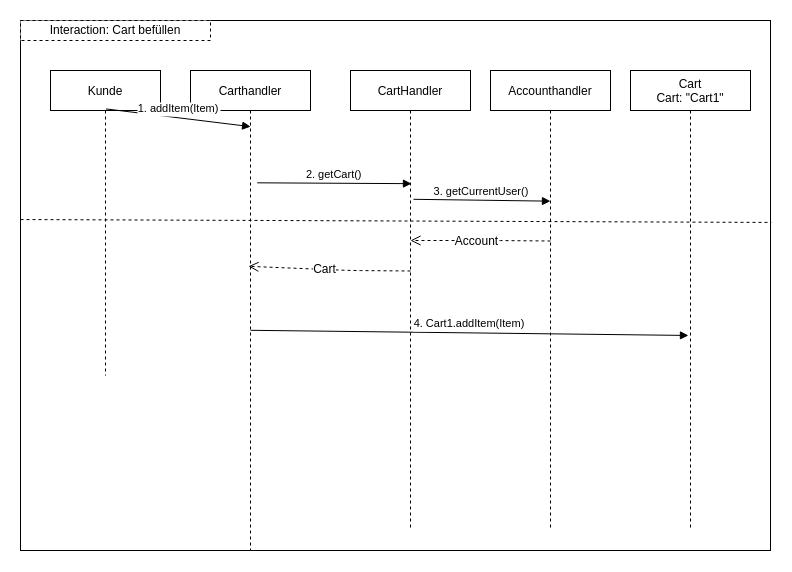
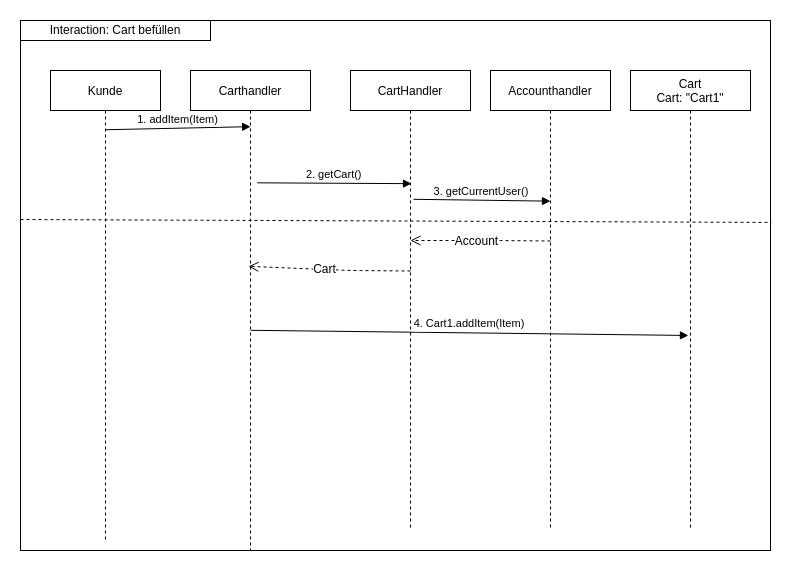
node "Interaction: Cart befüllen": style dashed -> solid
node "Kunde": size 110x305 -> 110x470
